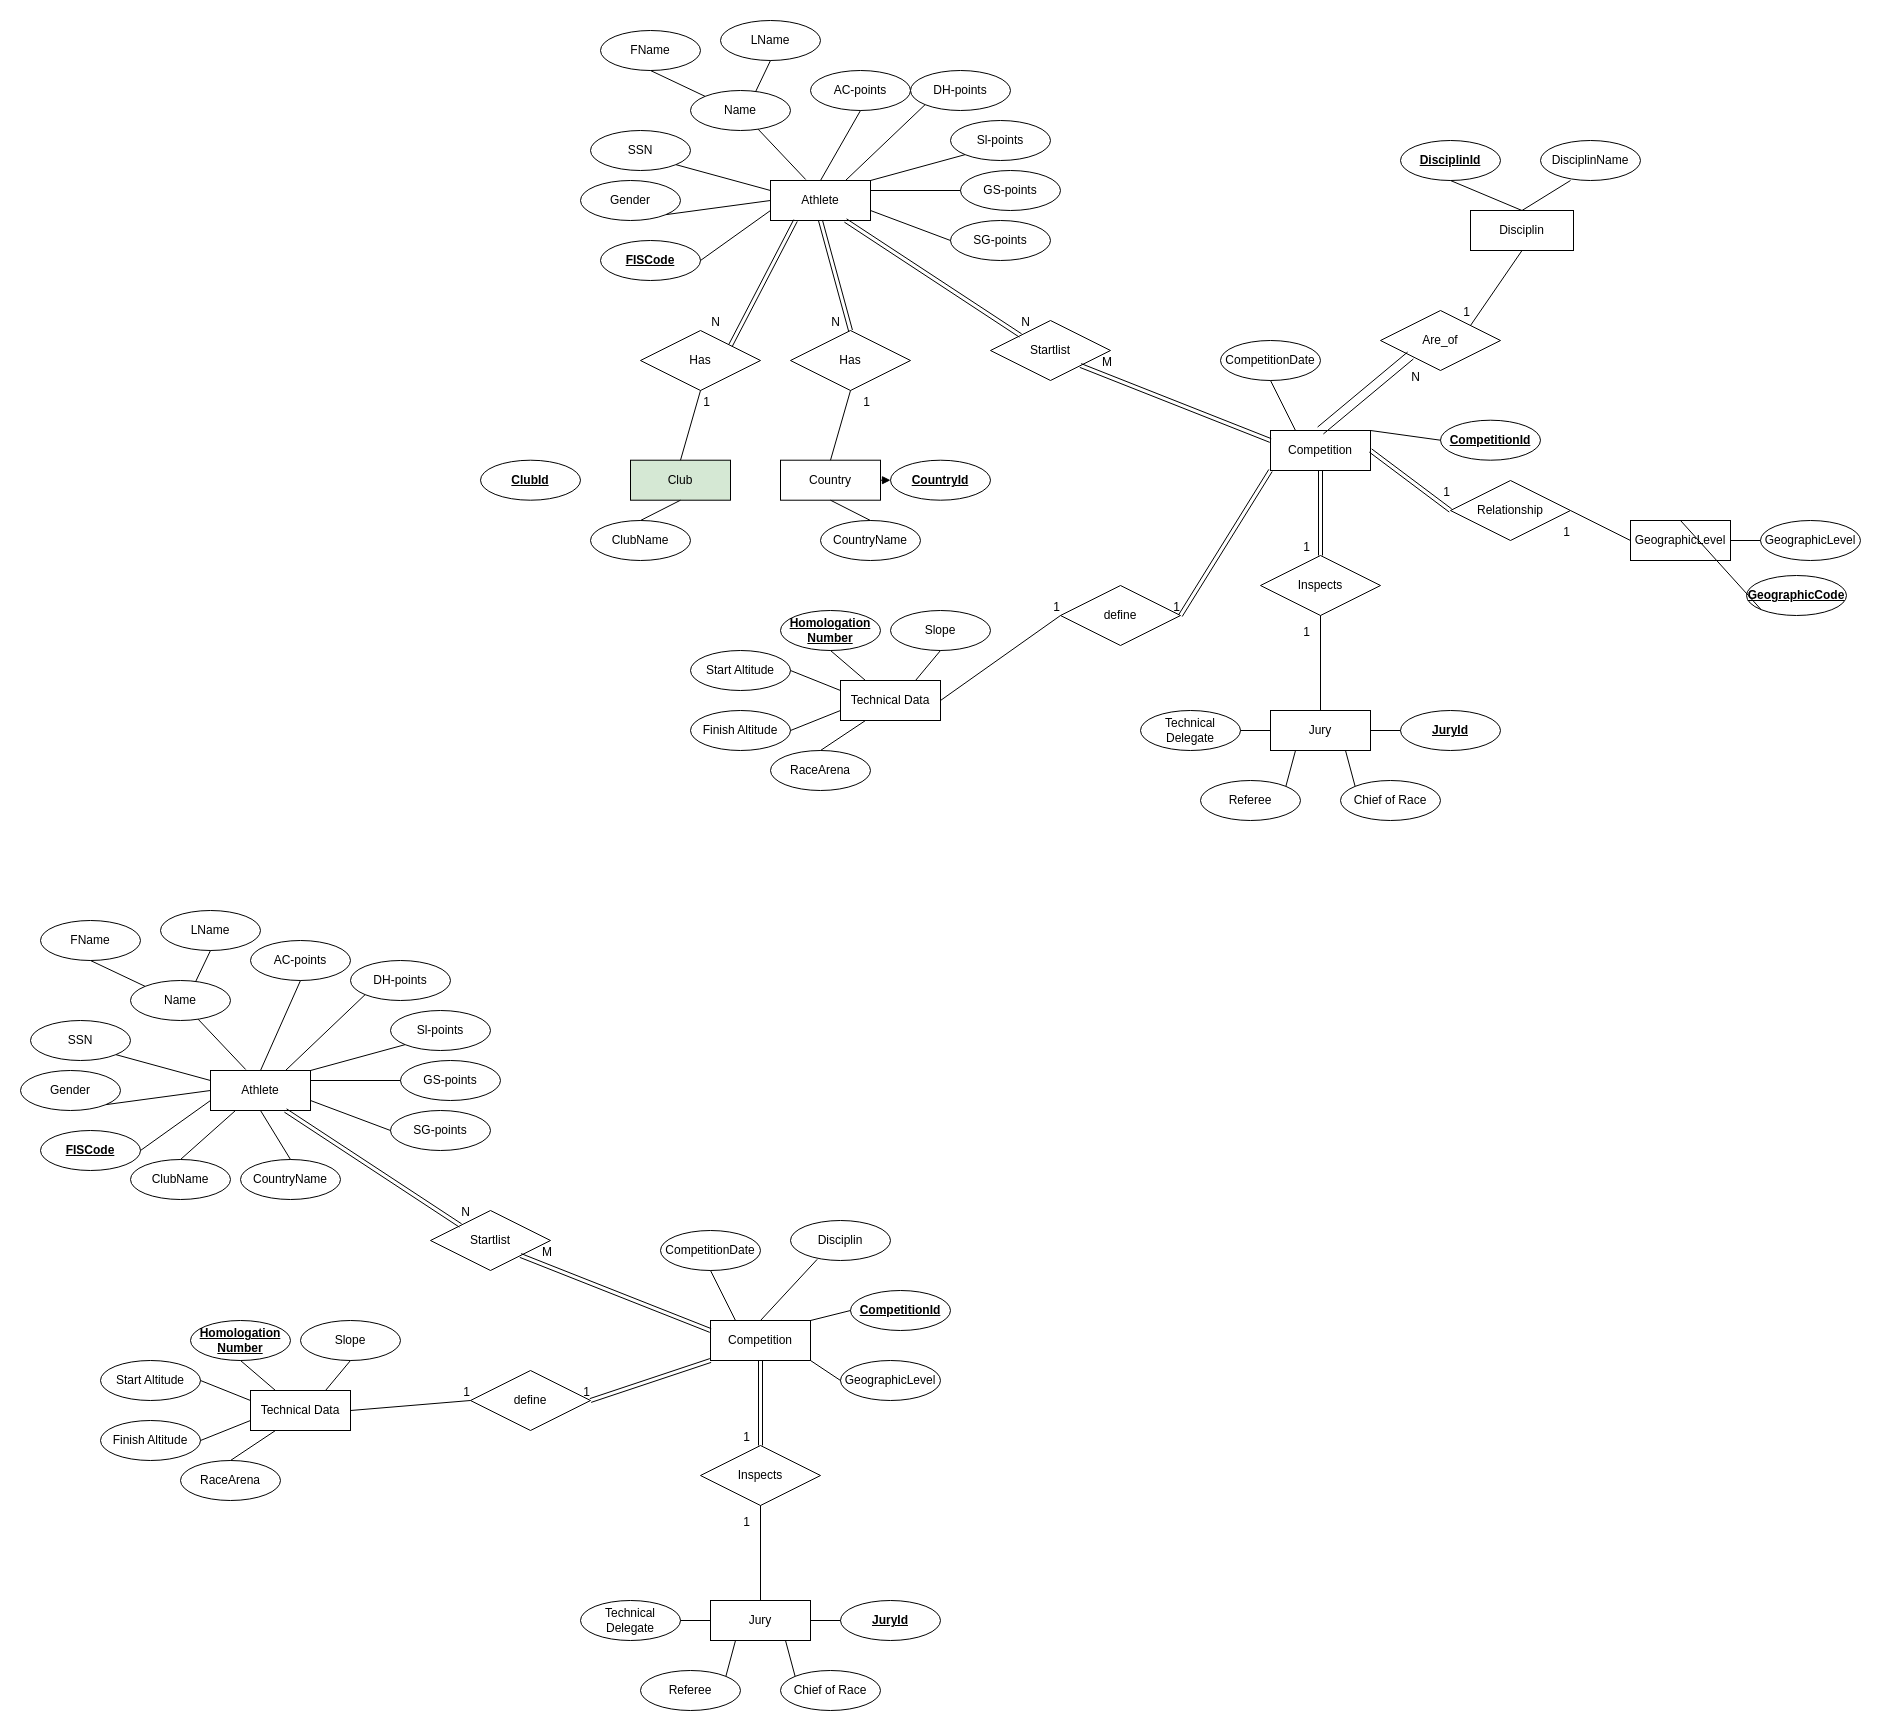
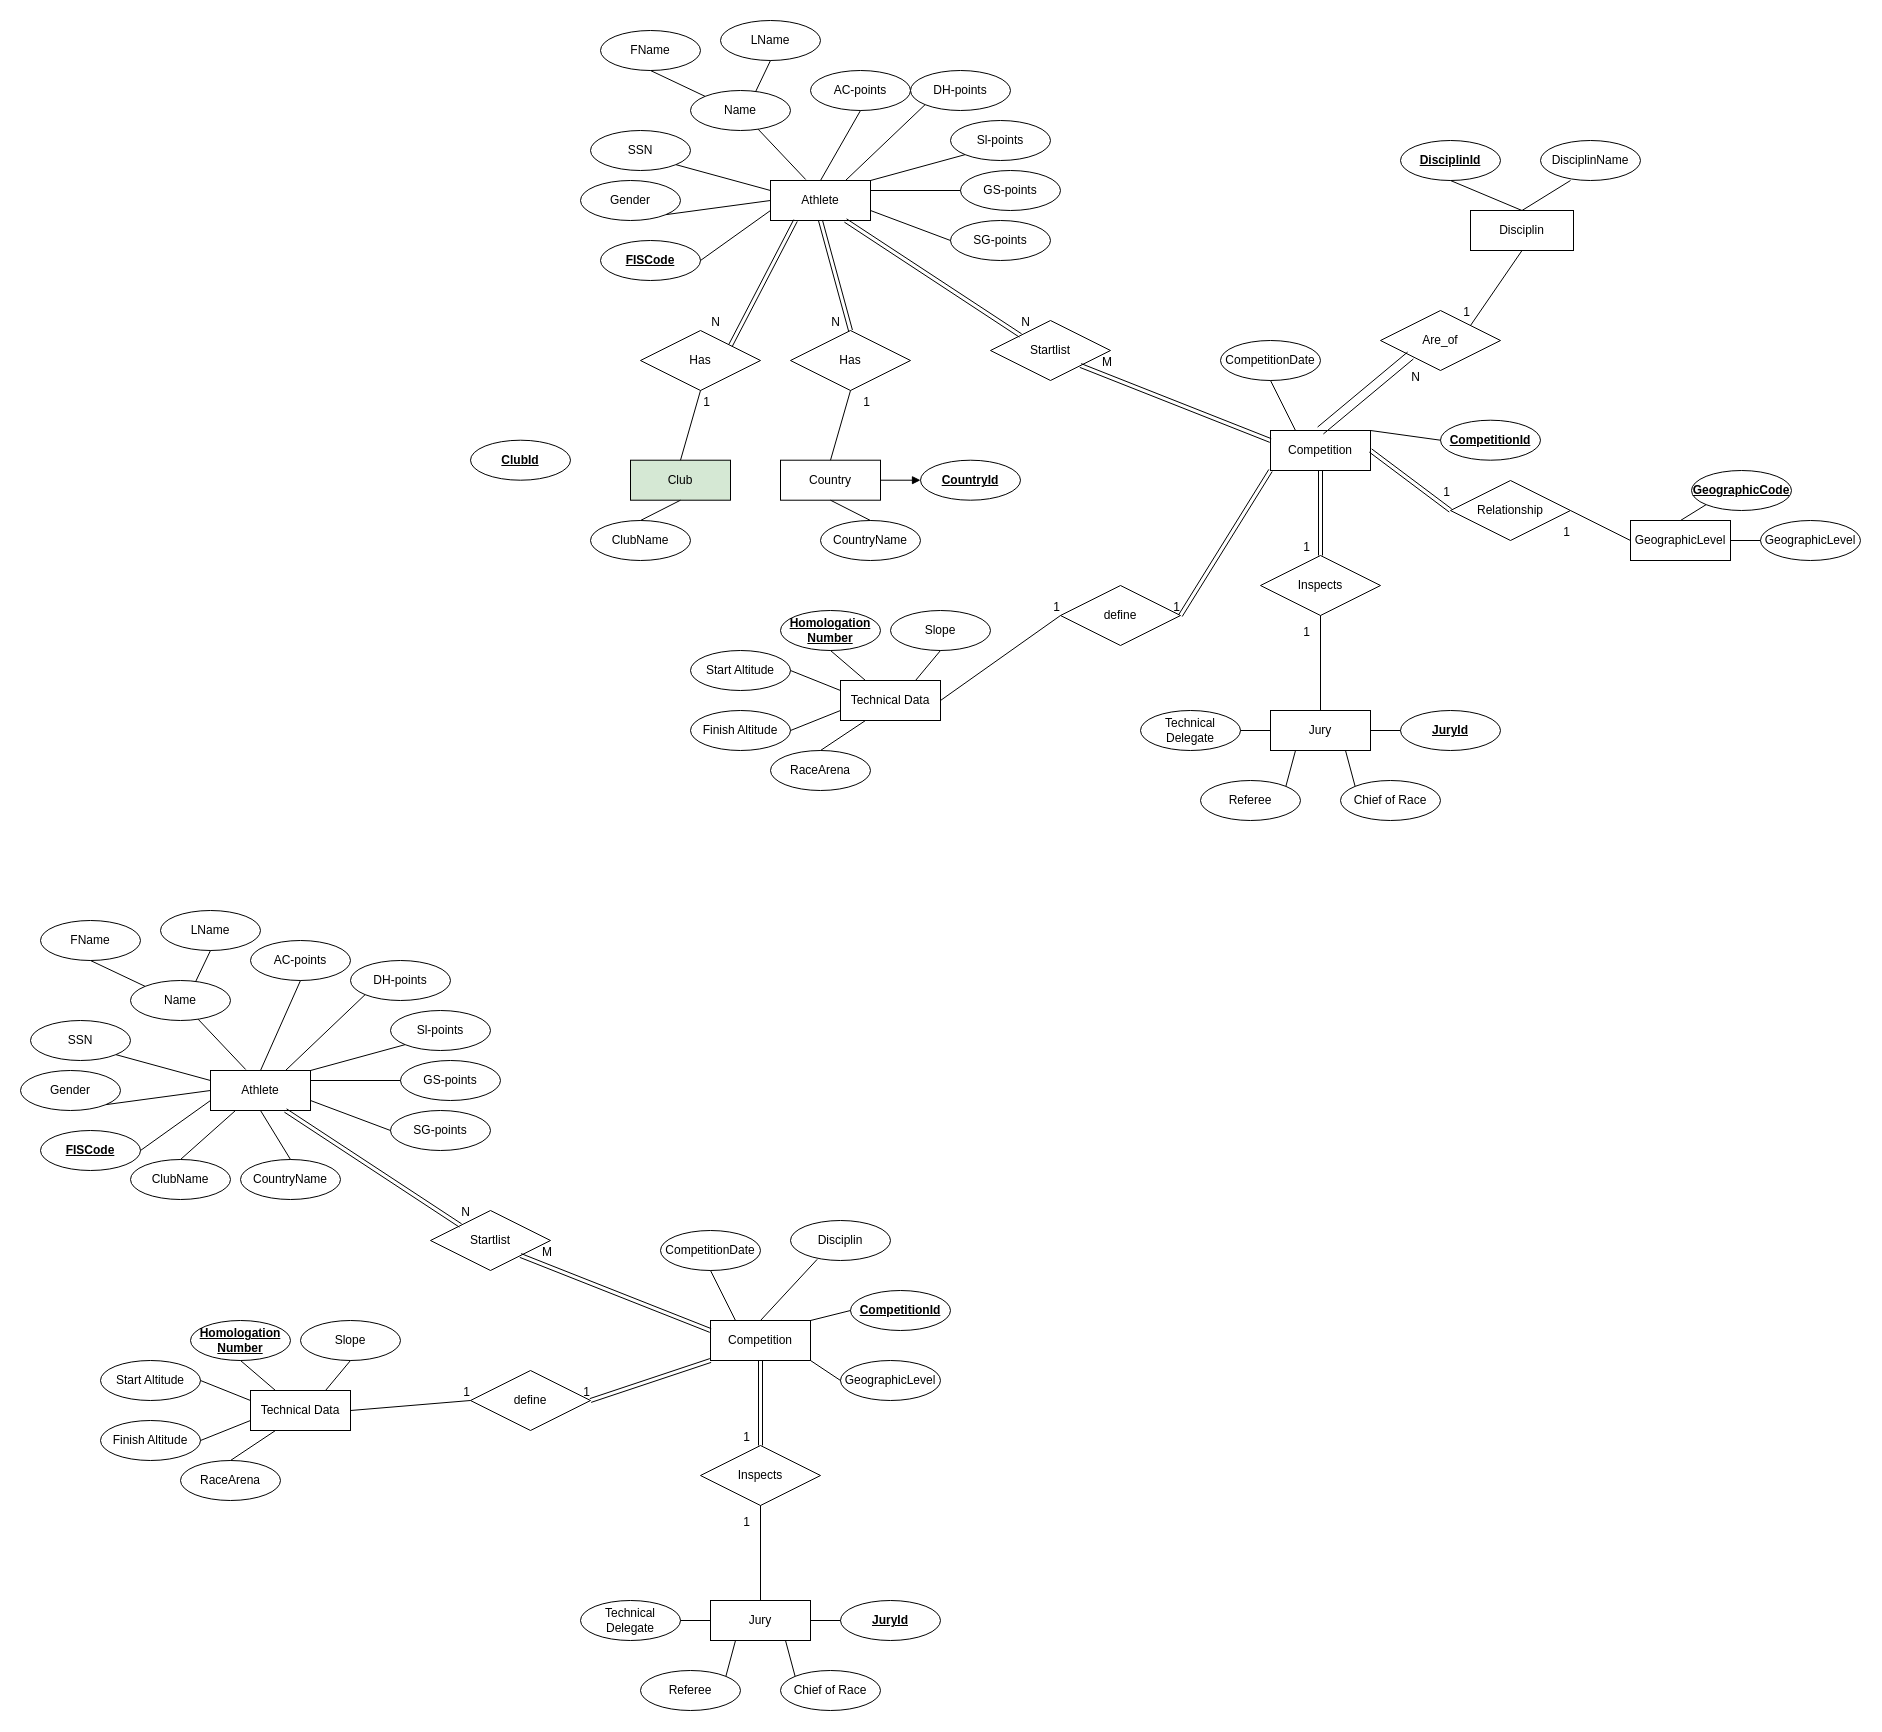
node "ClubId": moved (531, 480) -> (521, 460)
node "CountryId": moved (941, 480) -> (971, 480)
node "GeographicCode": moved (1797, 596) -> (1742, 491)
